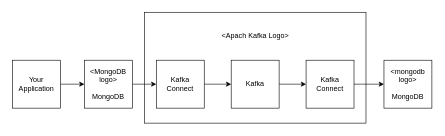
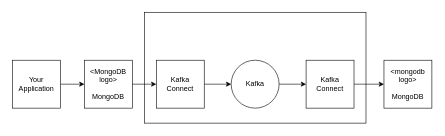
node "<Apach Kafka Logo>": removed
node "Kafka": shape rectangle -> ellipse
